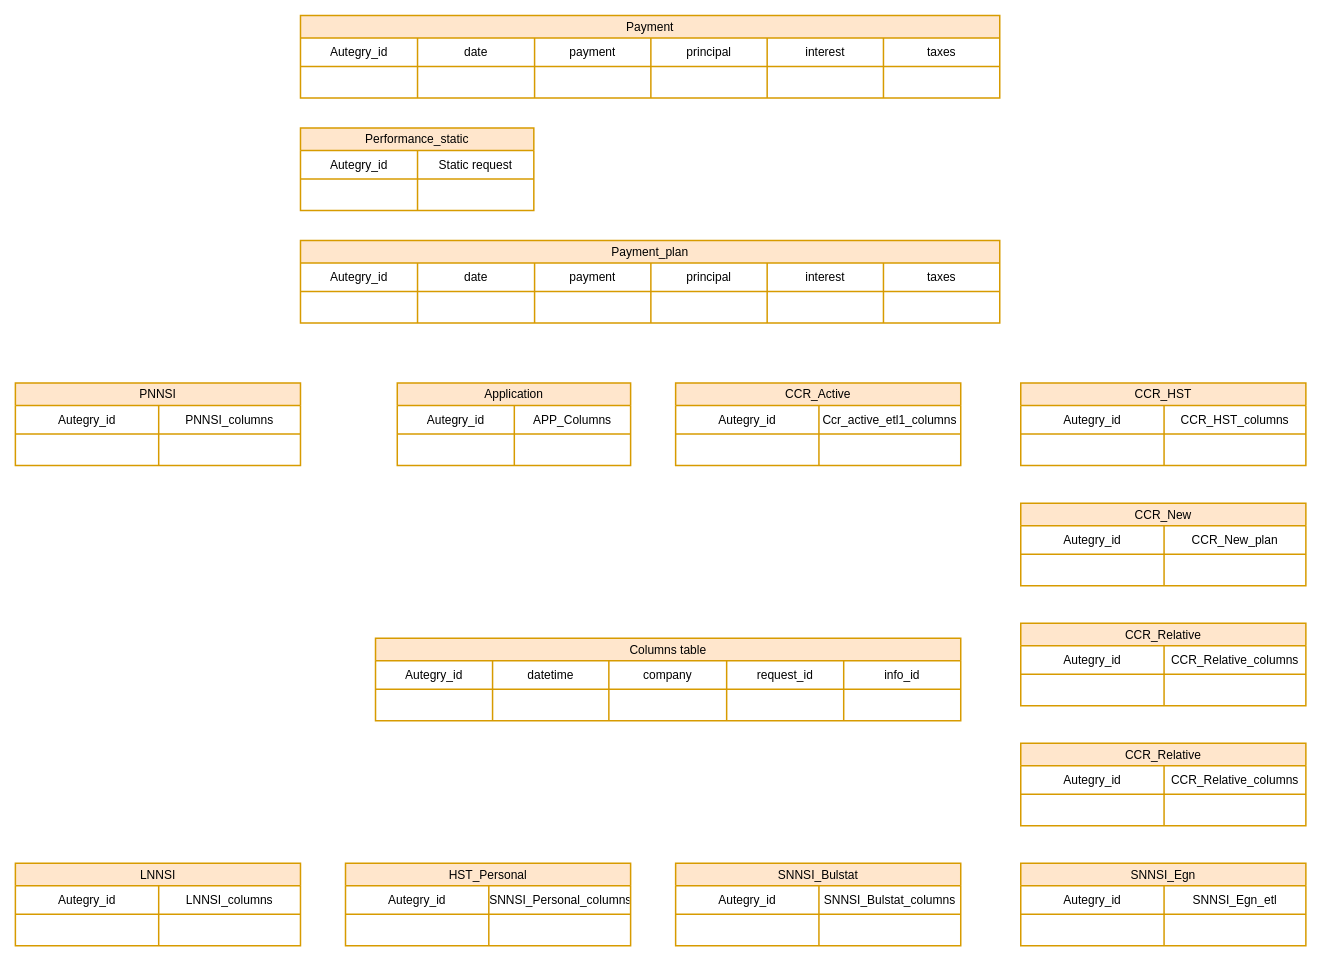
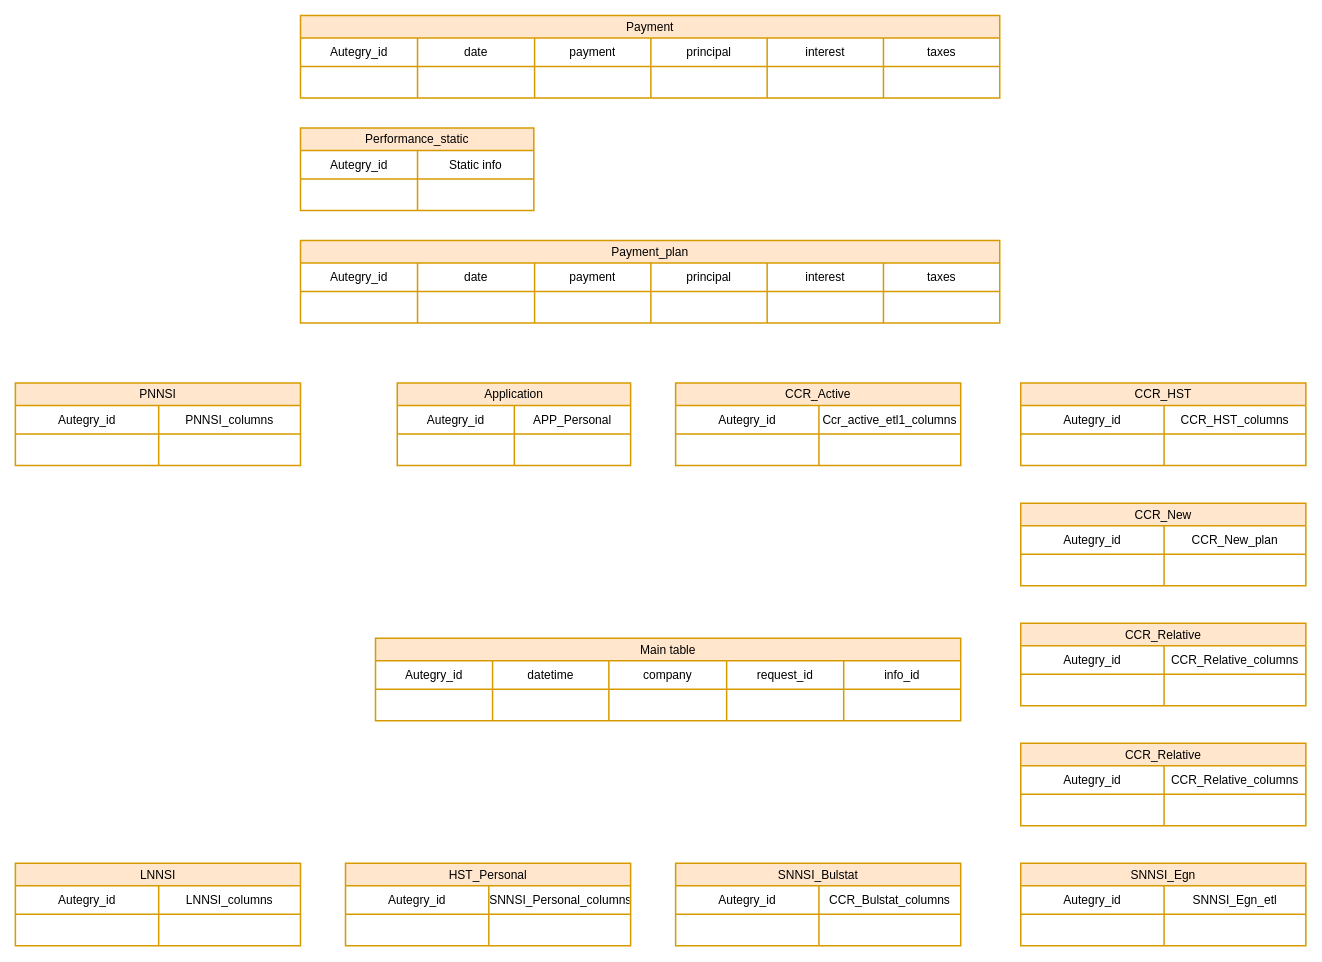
node "Static request": label "Static request" -> "Static info"
node "APP_Columns": label "APP_Columns" -> "APP_Personal"
node "Columns table": label "Columns table" -> "Main table"
node "SNNSI_Bulstat_columns": label "SNNSI_Bulstat_columns" -> "CCR_Bulstat_columns"
